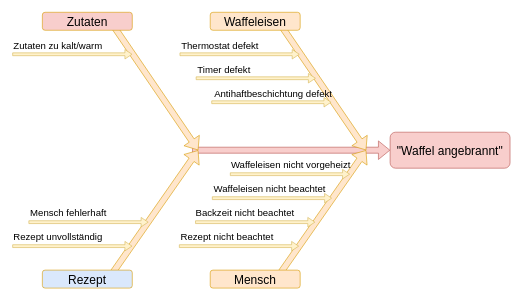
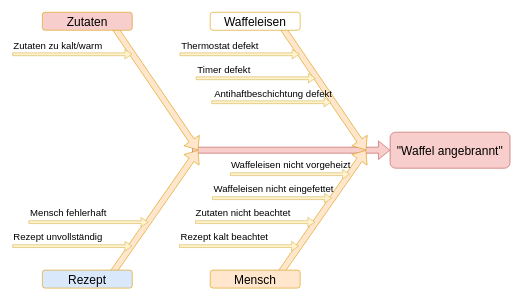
node "Waffeleisen": fillcolor #ffe6cc -> #ffffff
node "Waffeleisen nicht beachtet": label "Waffeleisen nicht beachtet" -> "Waffeleisen nicht eingefettet"
node "Backzeit nicht beachtet": label "Backzeit nicht beachtet" -> "Zutaten nicht beachtet"
node "Rezept nicht beachtet": label "Rezept nicht beachtet" -> "Rezept kalt beachtet"
